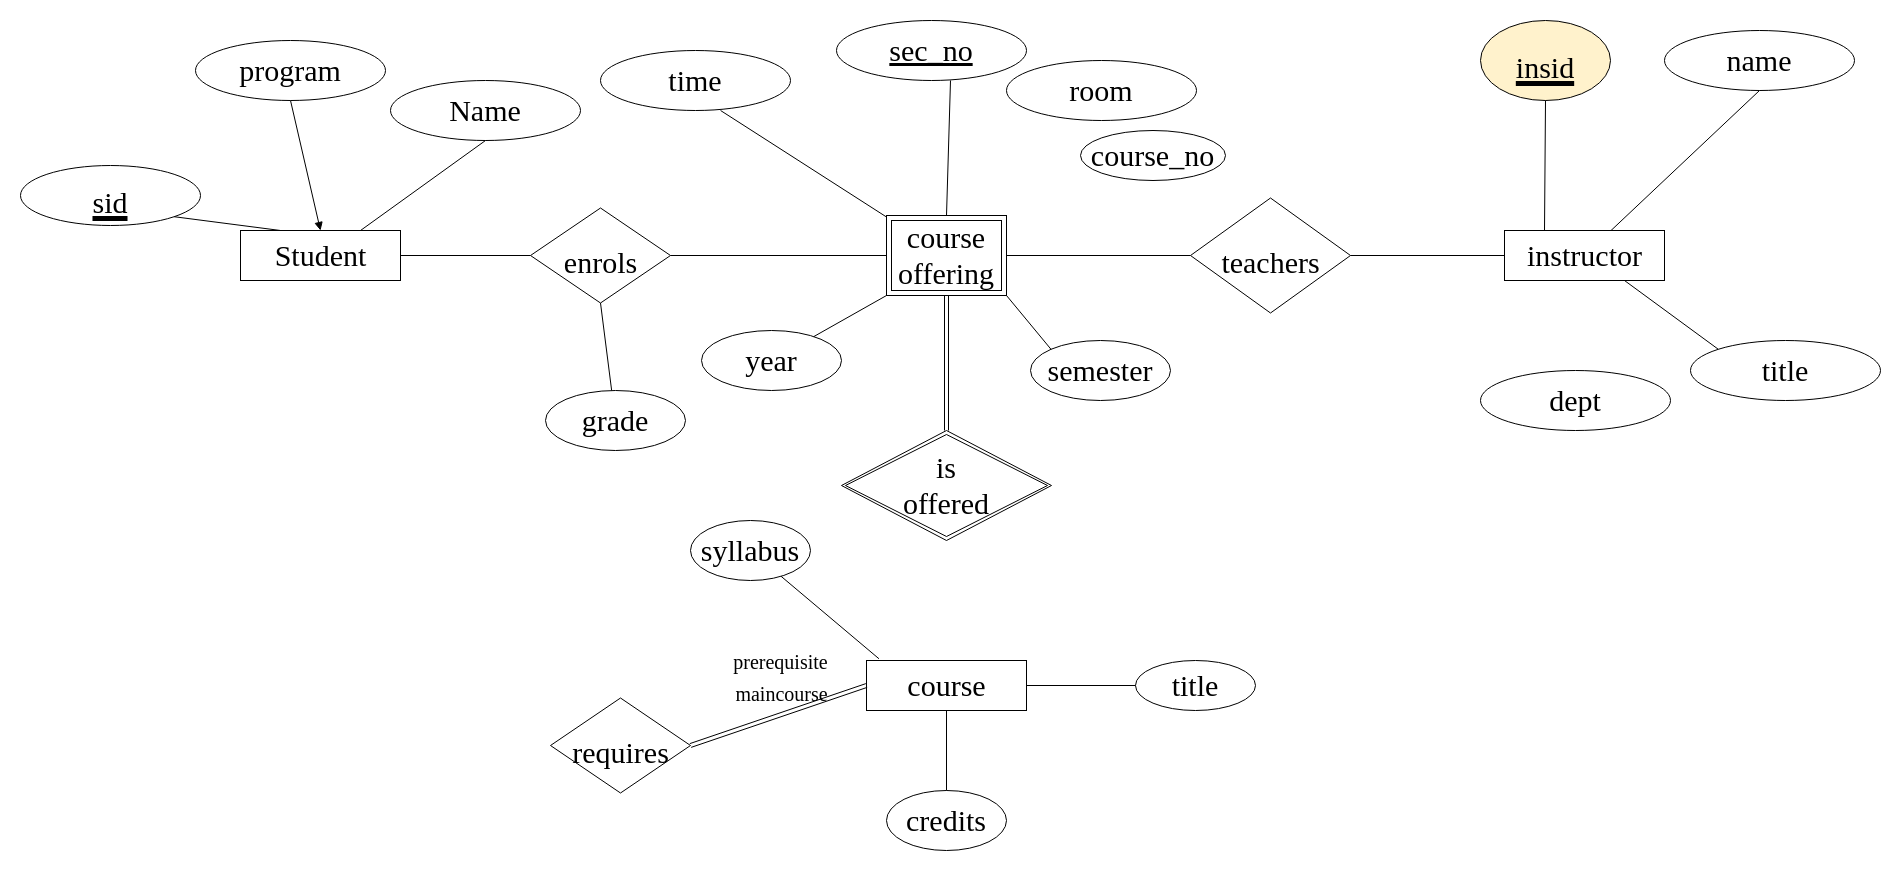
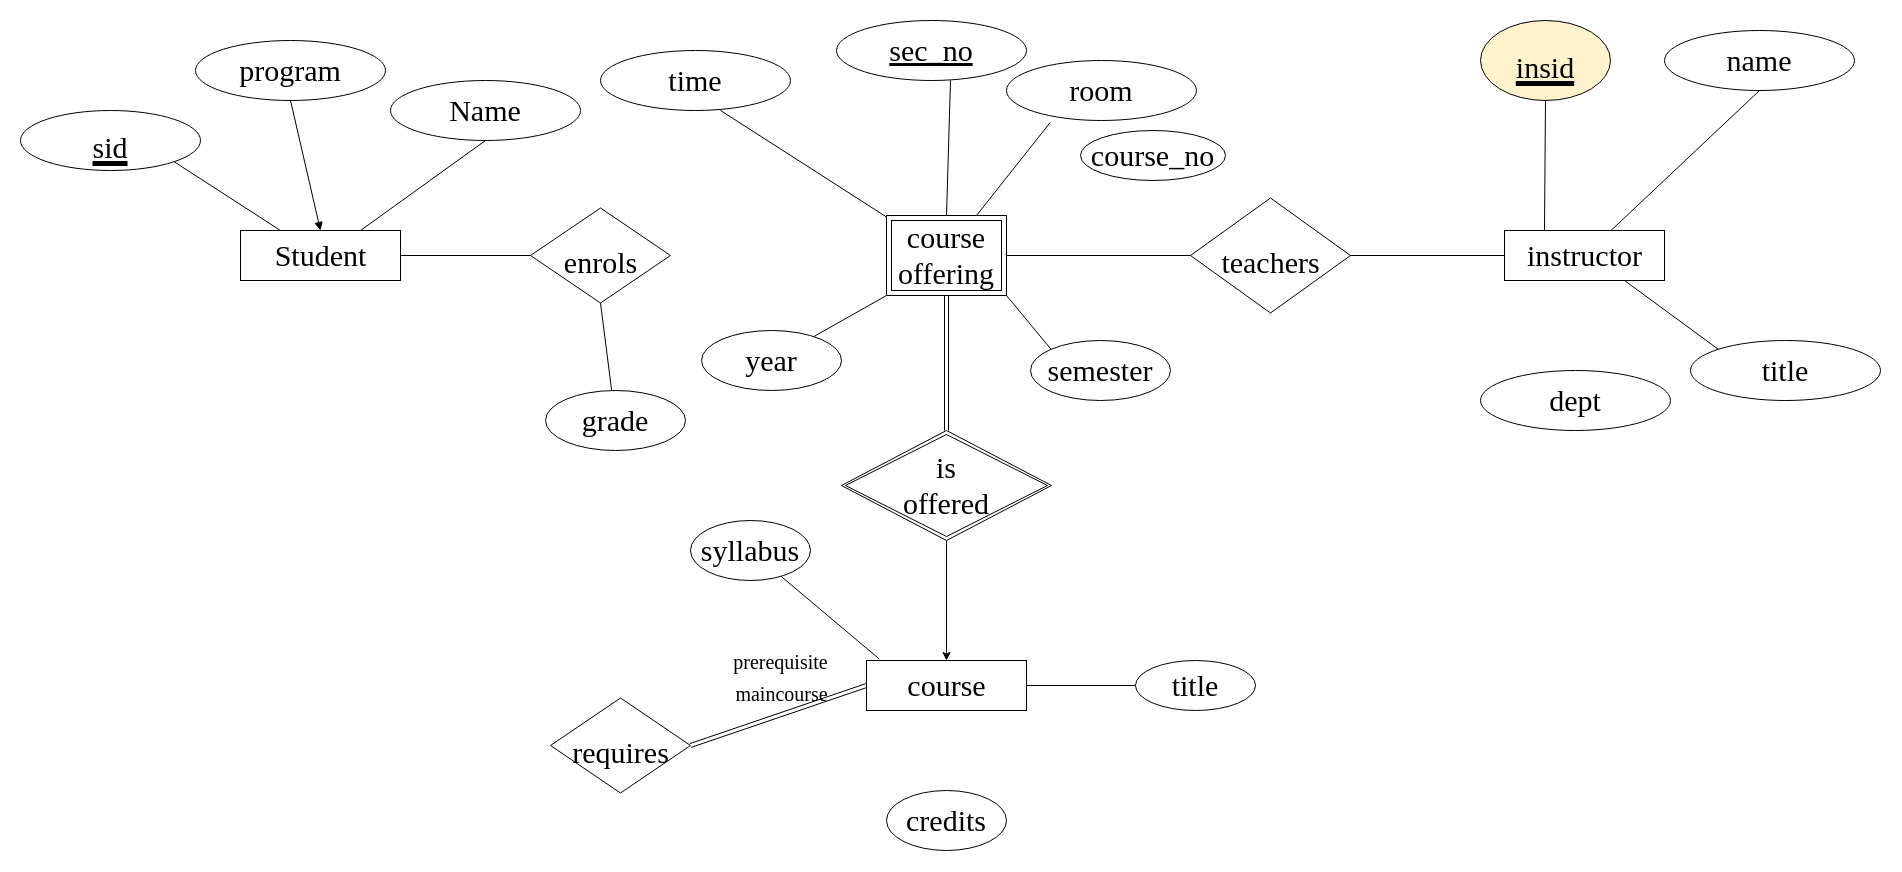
edge "room" -- "course offering": added
node "sid": moved (111, 196) -> (111, 141)
edge "enrols" -- "course offering": removed
edge "is offered" -> "course": added
edge "course" -- "credits": removed
